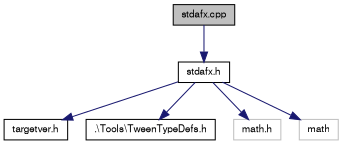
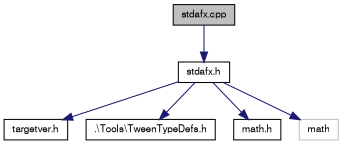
node "math.h": color grey75 -> black
